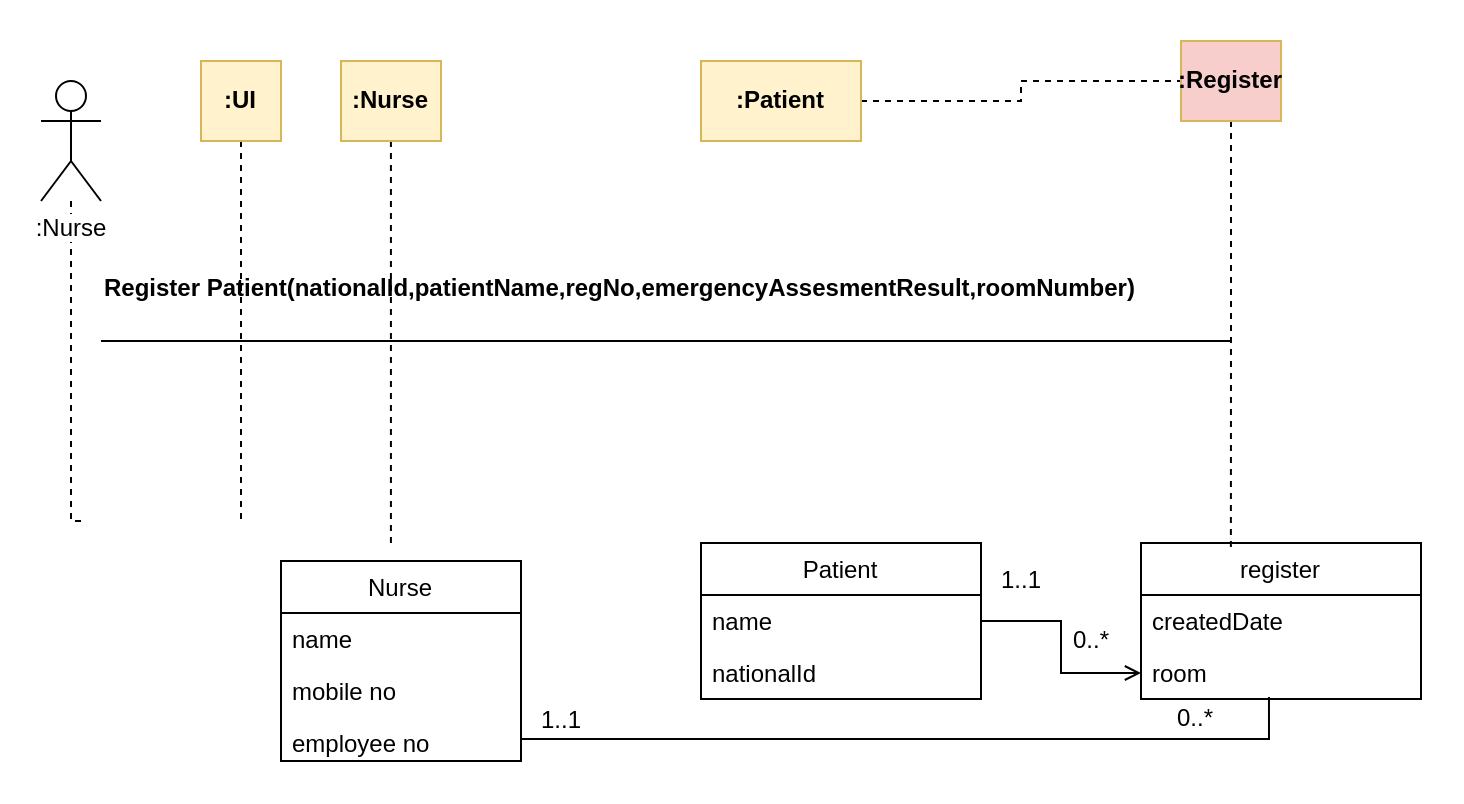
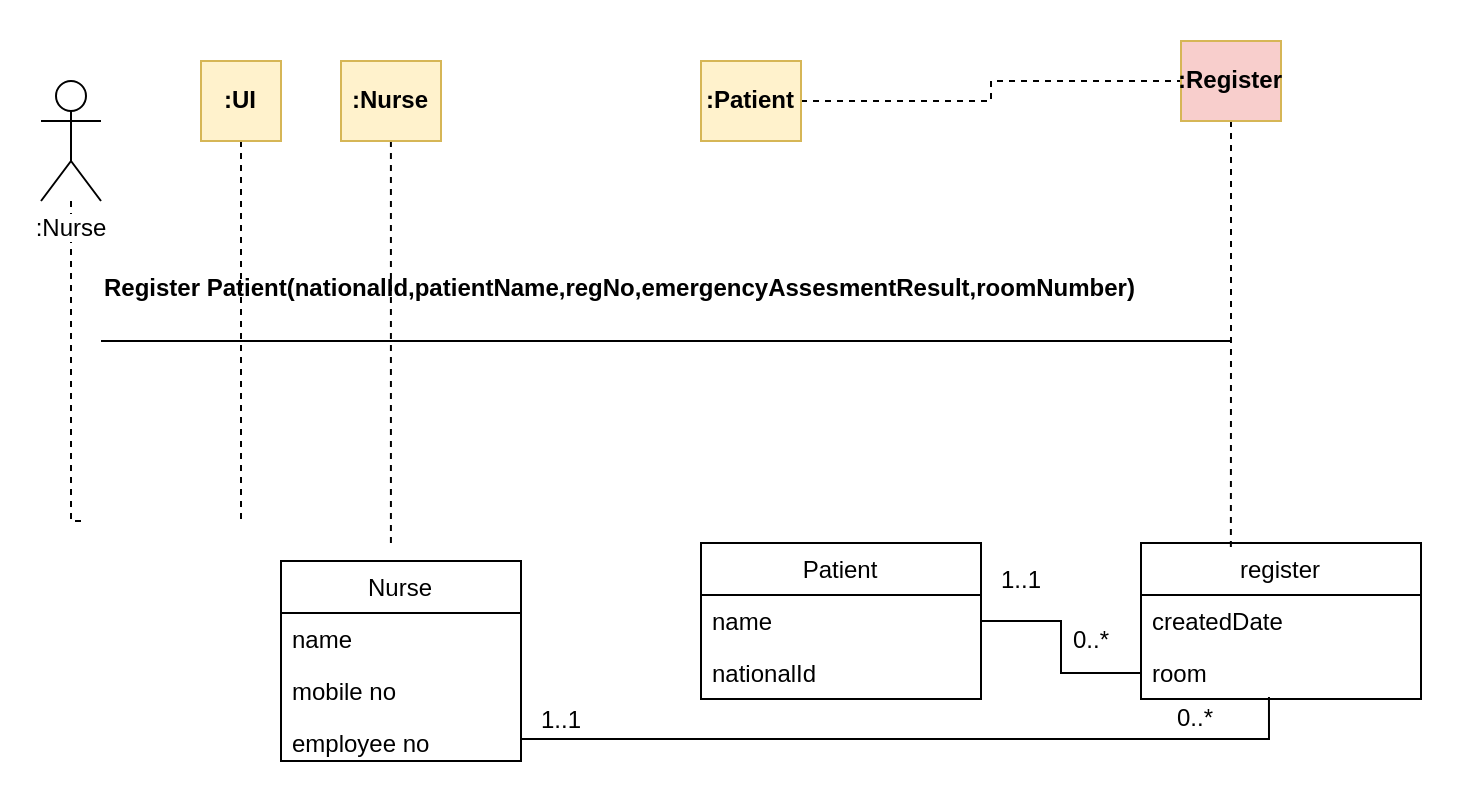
node ":Patient": size 160x80 -> 100x80
edge "Patient" -> "room": arrowhead open -> none
